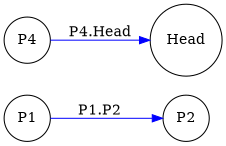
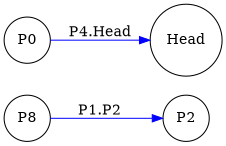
node "P4": label "P4" -> "P0"
node "P1": label "P1" -> "P8"
